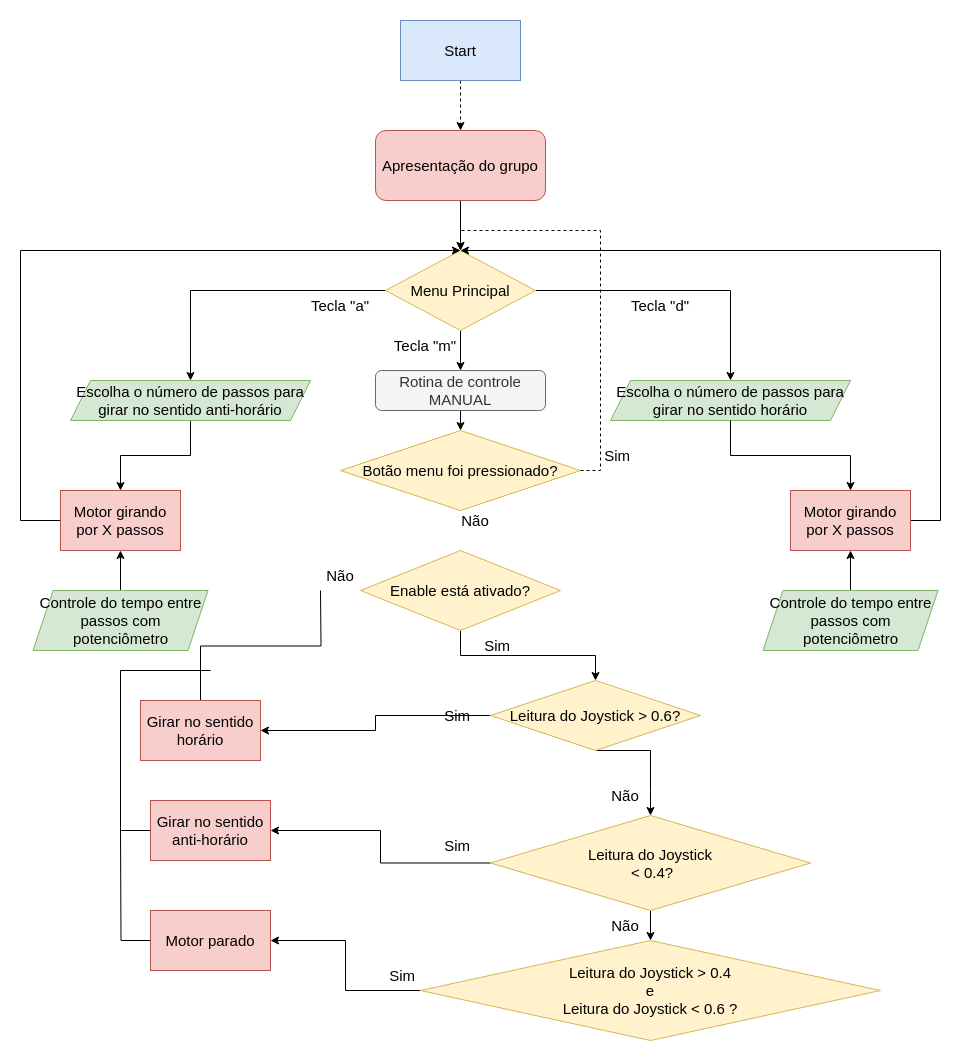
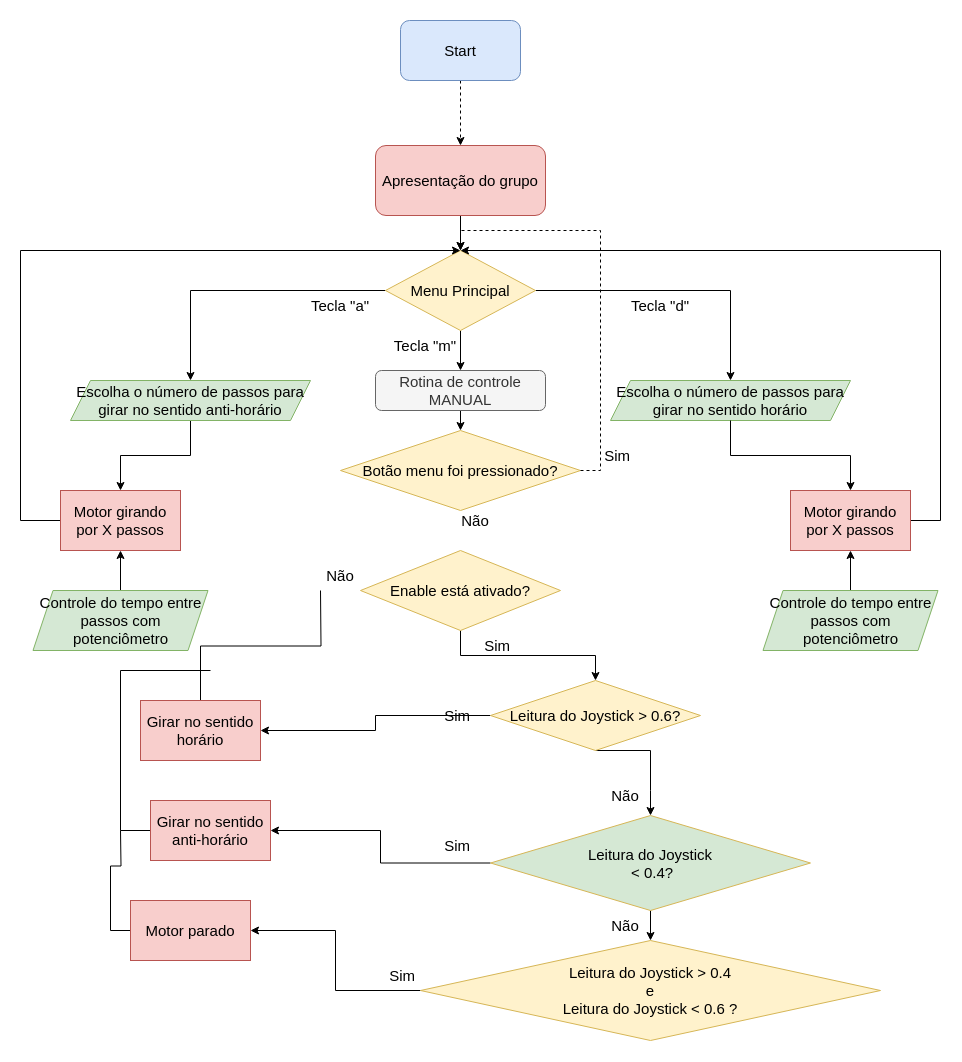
node "Start": shape rectangle -> rounded rectangle
node "Apresentação do grupo": moved (461, 166) -> (461, 181)
node "Leitura do Joystick < 0.4?": fillcolor #fff2cc -> #d5e8d4
node "Motor parado": moved (211, 941) -> (191, 931)
